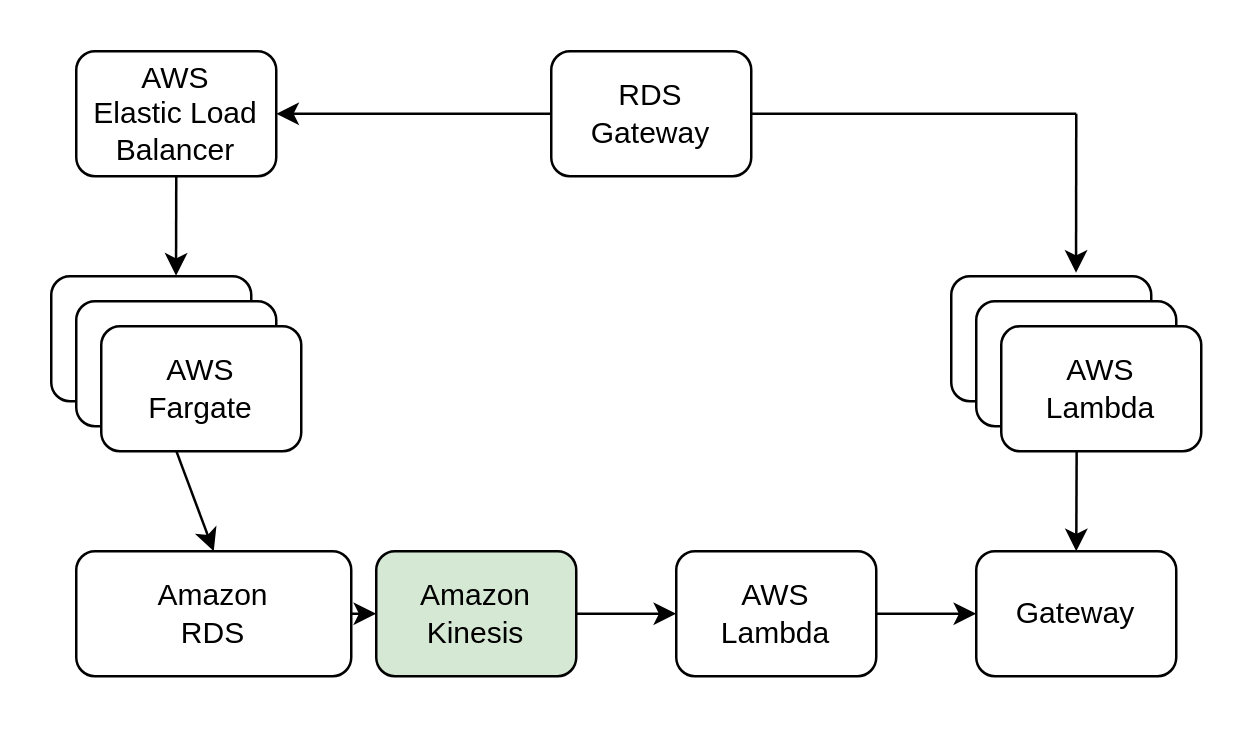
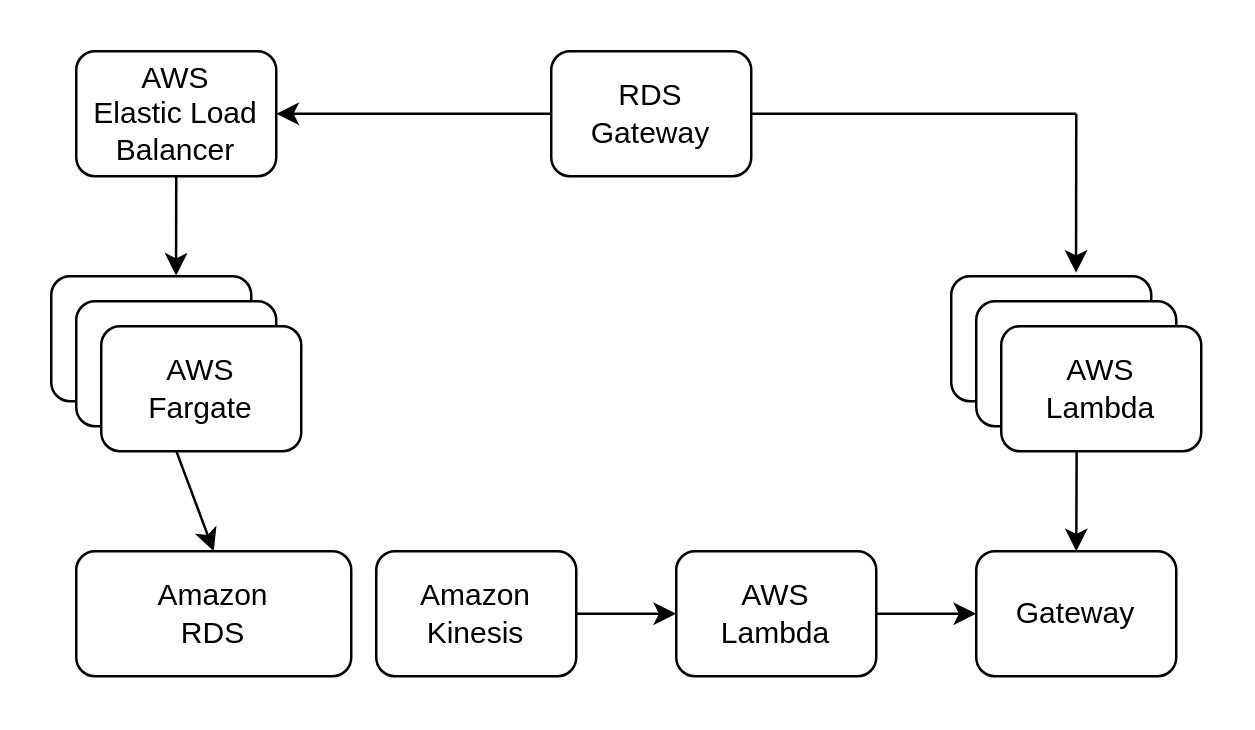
edge "Amazon RDS" -> "Amazon Kinesis": removed
node "Amazon Kinesis": fillcolor #d5e8d4 -> #ffffff
